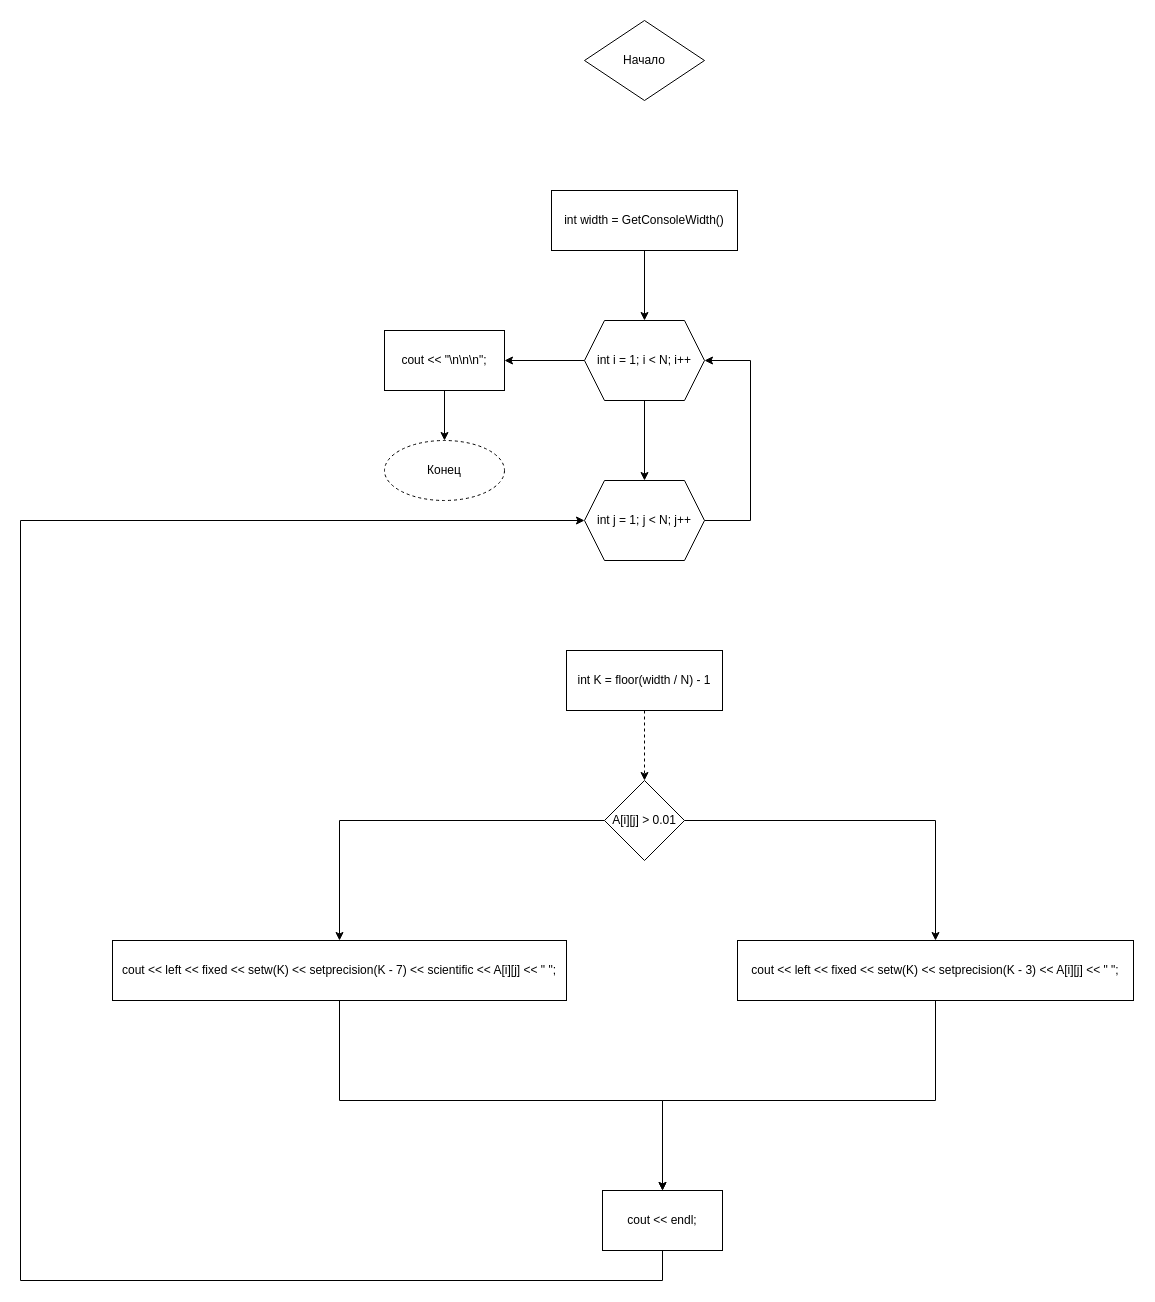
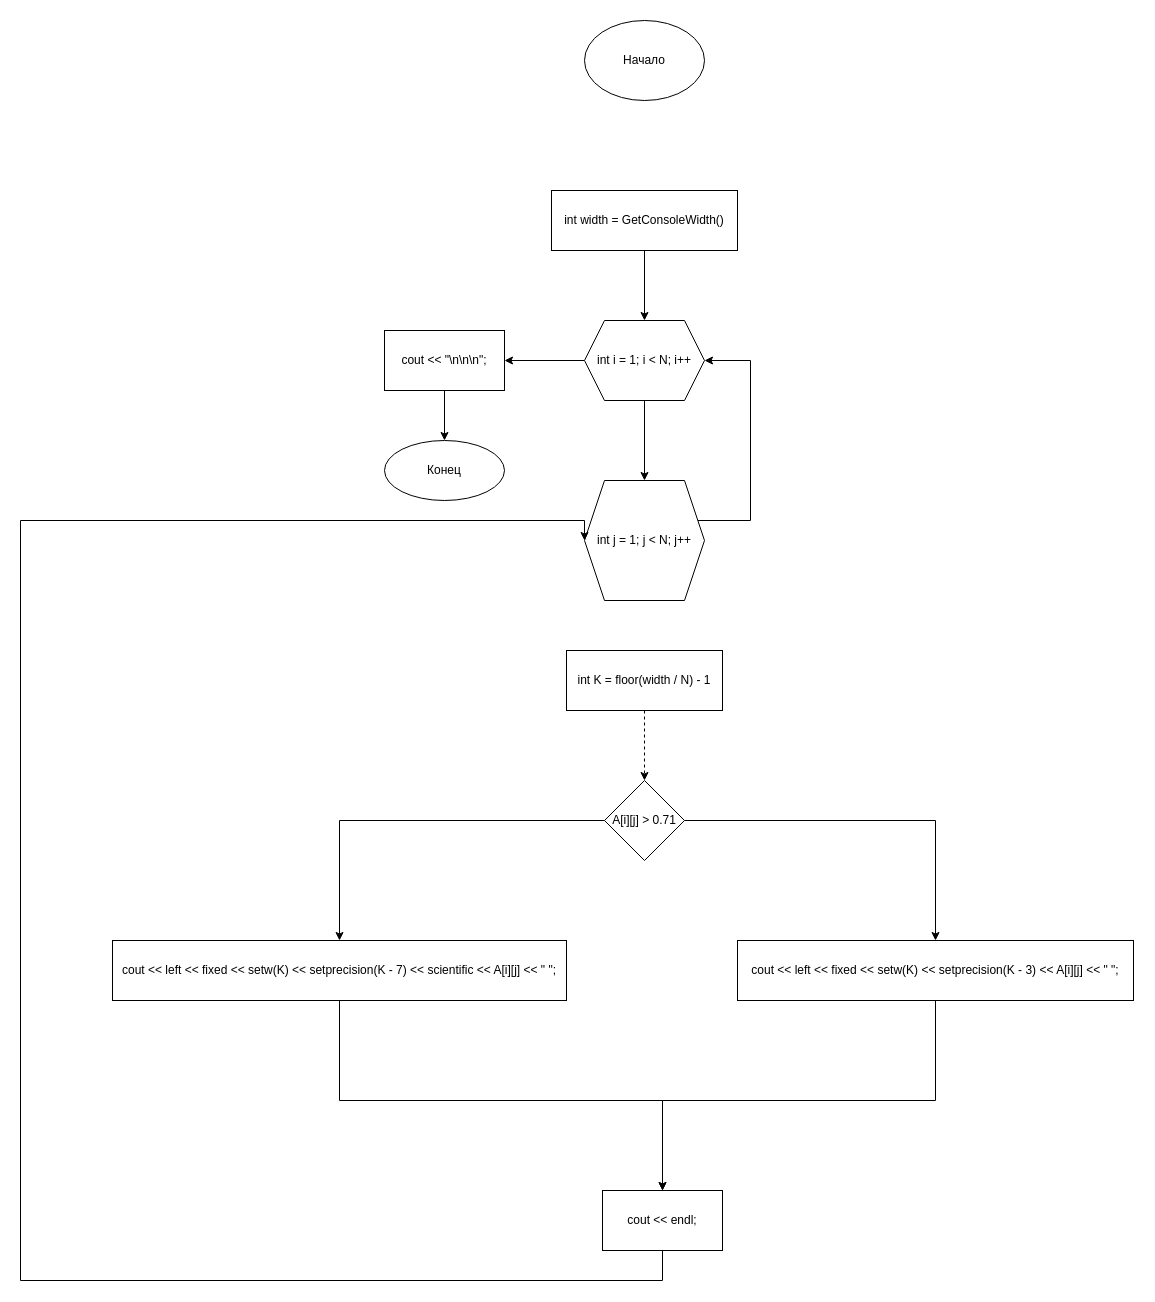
node "Начало": shape diamond -> ellipse
node "Конец": style dashed -> solid
node "int j = 1; j < N; j++": size 120x80 -> 120x120
node "A[i][j] > 0.01": label "A[i][j] > 0.01" -> "A[i][j] > 0.71"
